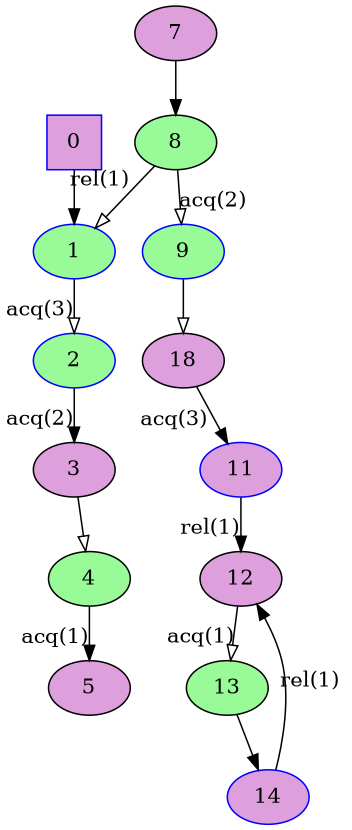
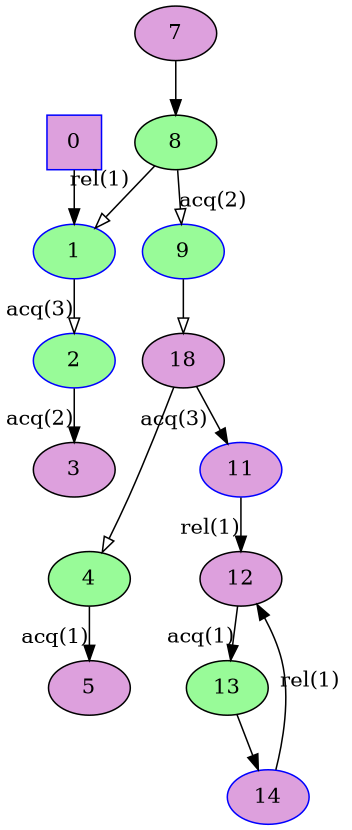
edge "3" -> "4": now "18" -> "4"
edge "12" -> "13": arrowhead onormal -> normal
